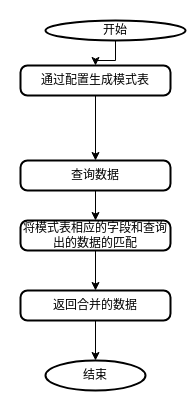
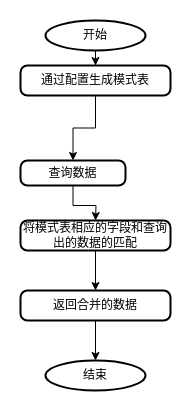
node "开始": size 140x20 -> 100x30
node "查询数据": size 150x30 -> 105x25
